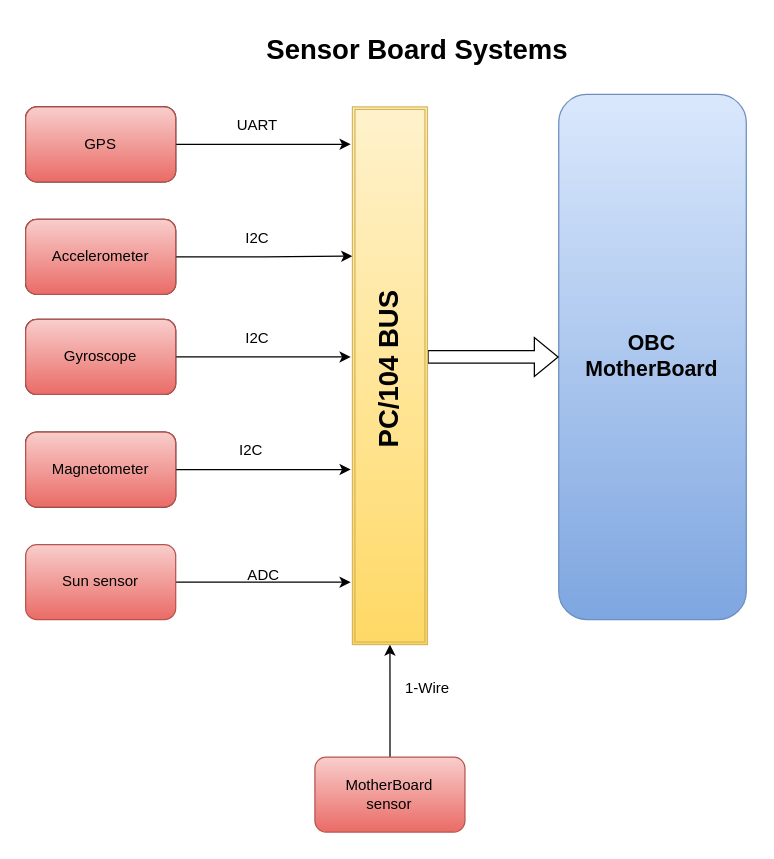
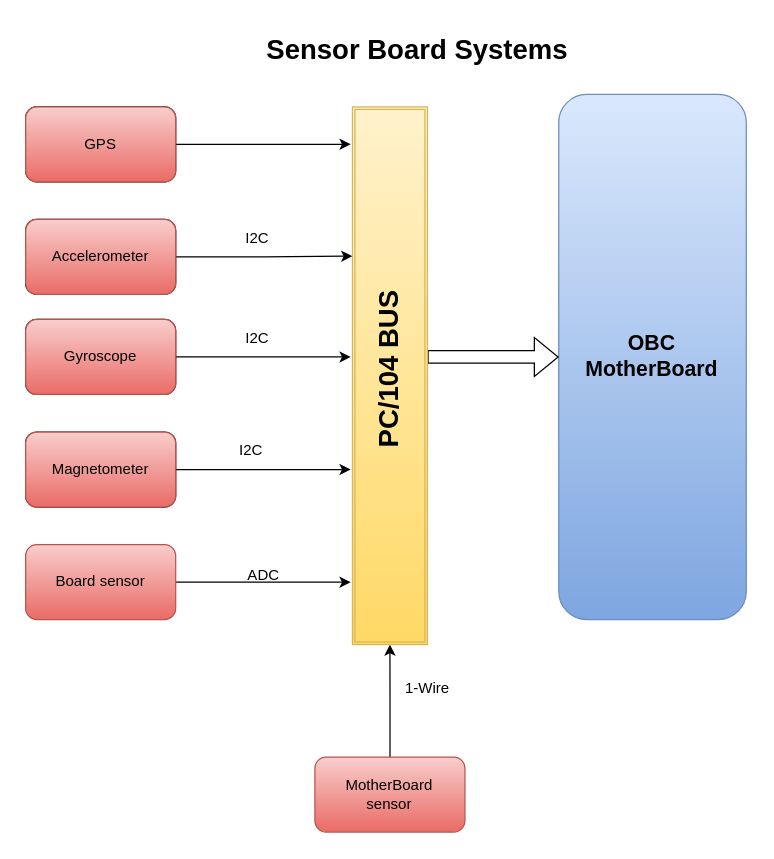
node "UART": removed
node "Sun sensor": label "Sun sensor" -> "Board sensor"
